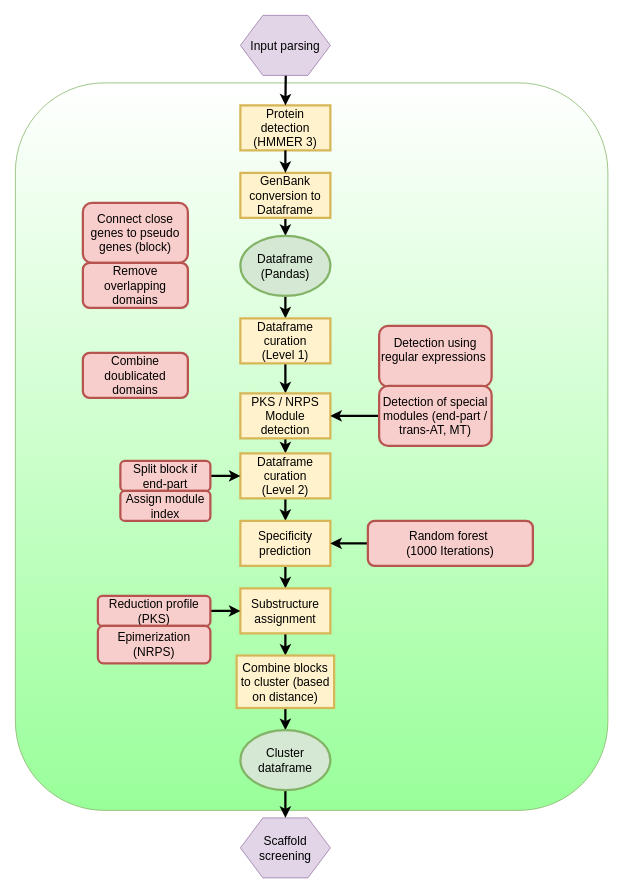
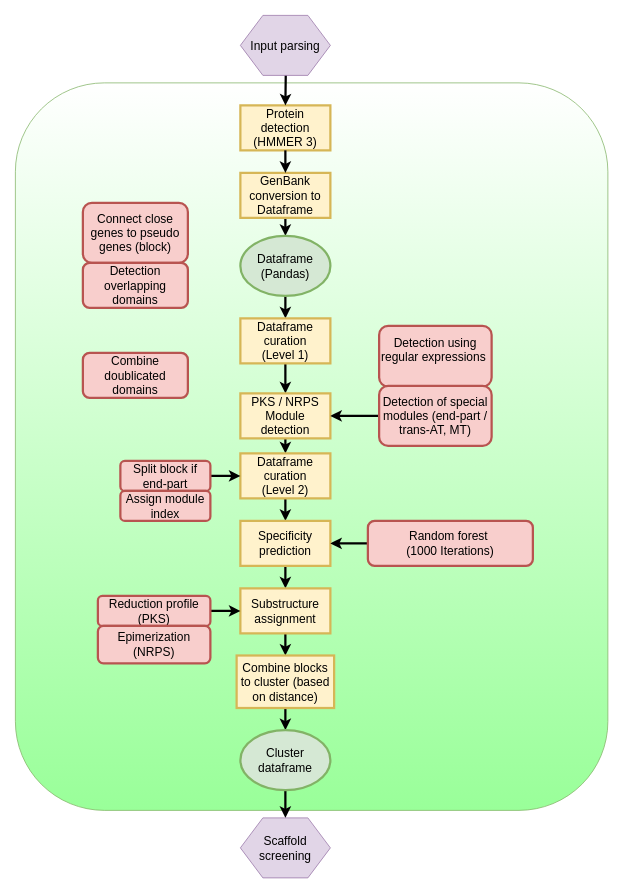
node "Remove overlapping domains": label "Remove overlapping domains" -> "Detection overlapping domains"
